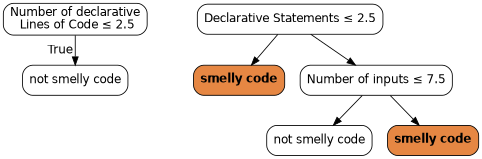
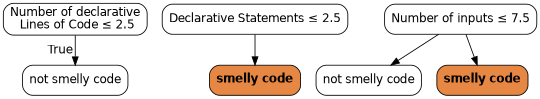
edge "Declarative Statements ≤ 2.5" -> "Number of inputs ≤ 7.5": removed
